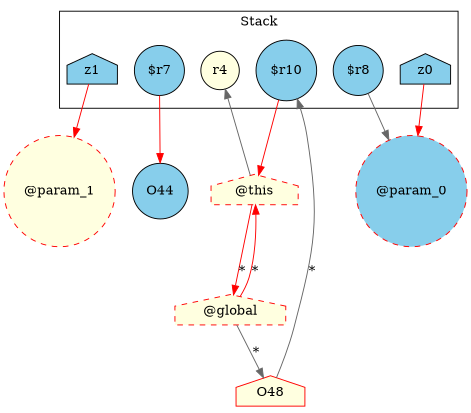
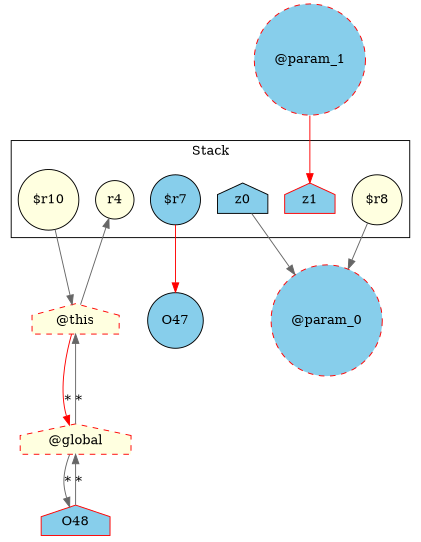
node "z1": color black -> red
node "$r10": fillcolor skyblue -> lightyellow
node "$r8": fillcolor skyblue -> lightyellow
edge "z1" -> "@param_1": reversed
edge "z0" -> "@param_0": color red -> gray40
edge "$r10" -> "@this": color red -> gray40
node "@param_1": fillcolor lightyellow -> skyblue
node "O44": label "O44" -> "O47"
edge "O48" -> "$r10": now "O48" -> "@global"
edge "@global" -> "@this": color red -> gray40
node "O48": fillcolor lightyellow -> skyblue
